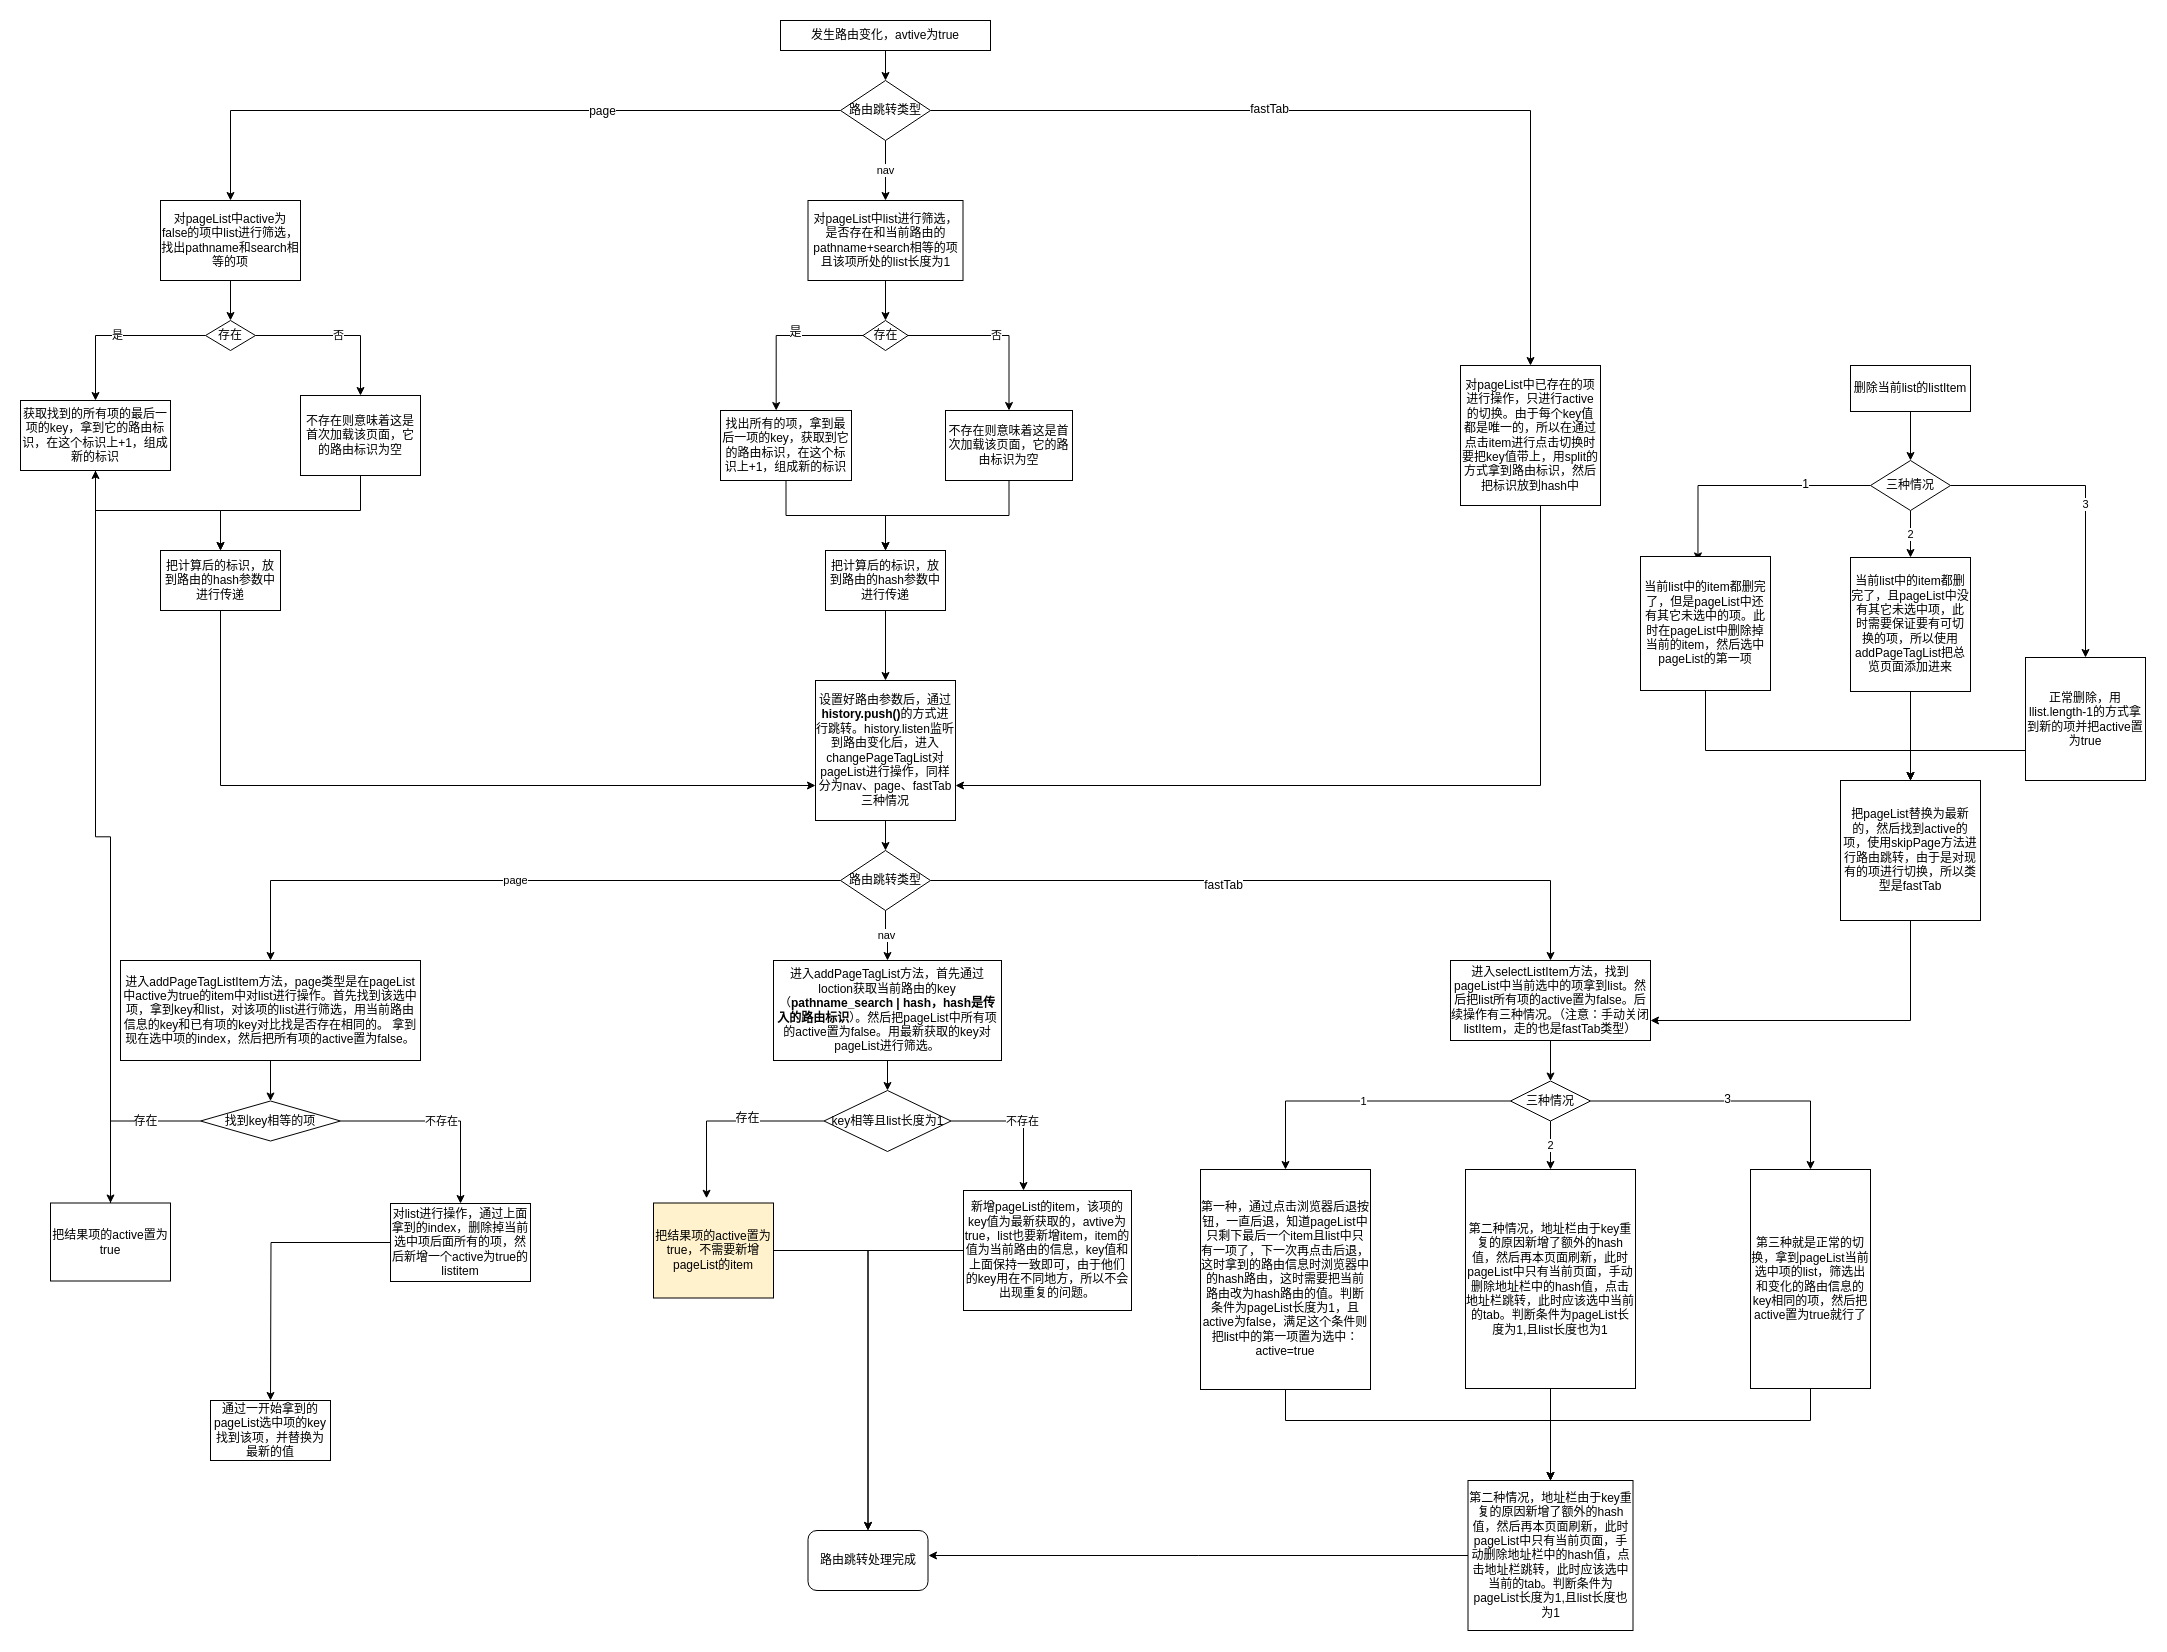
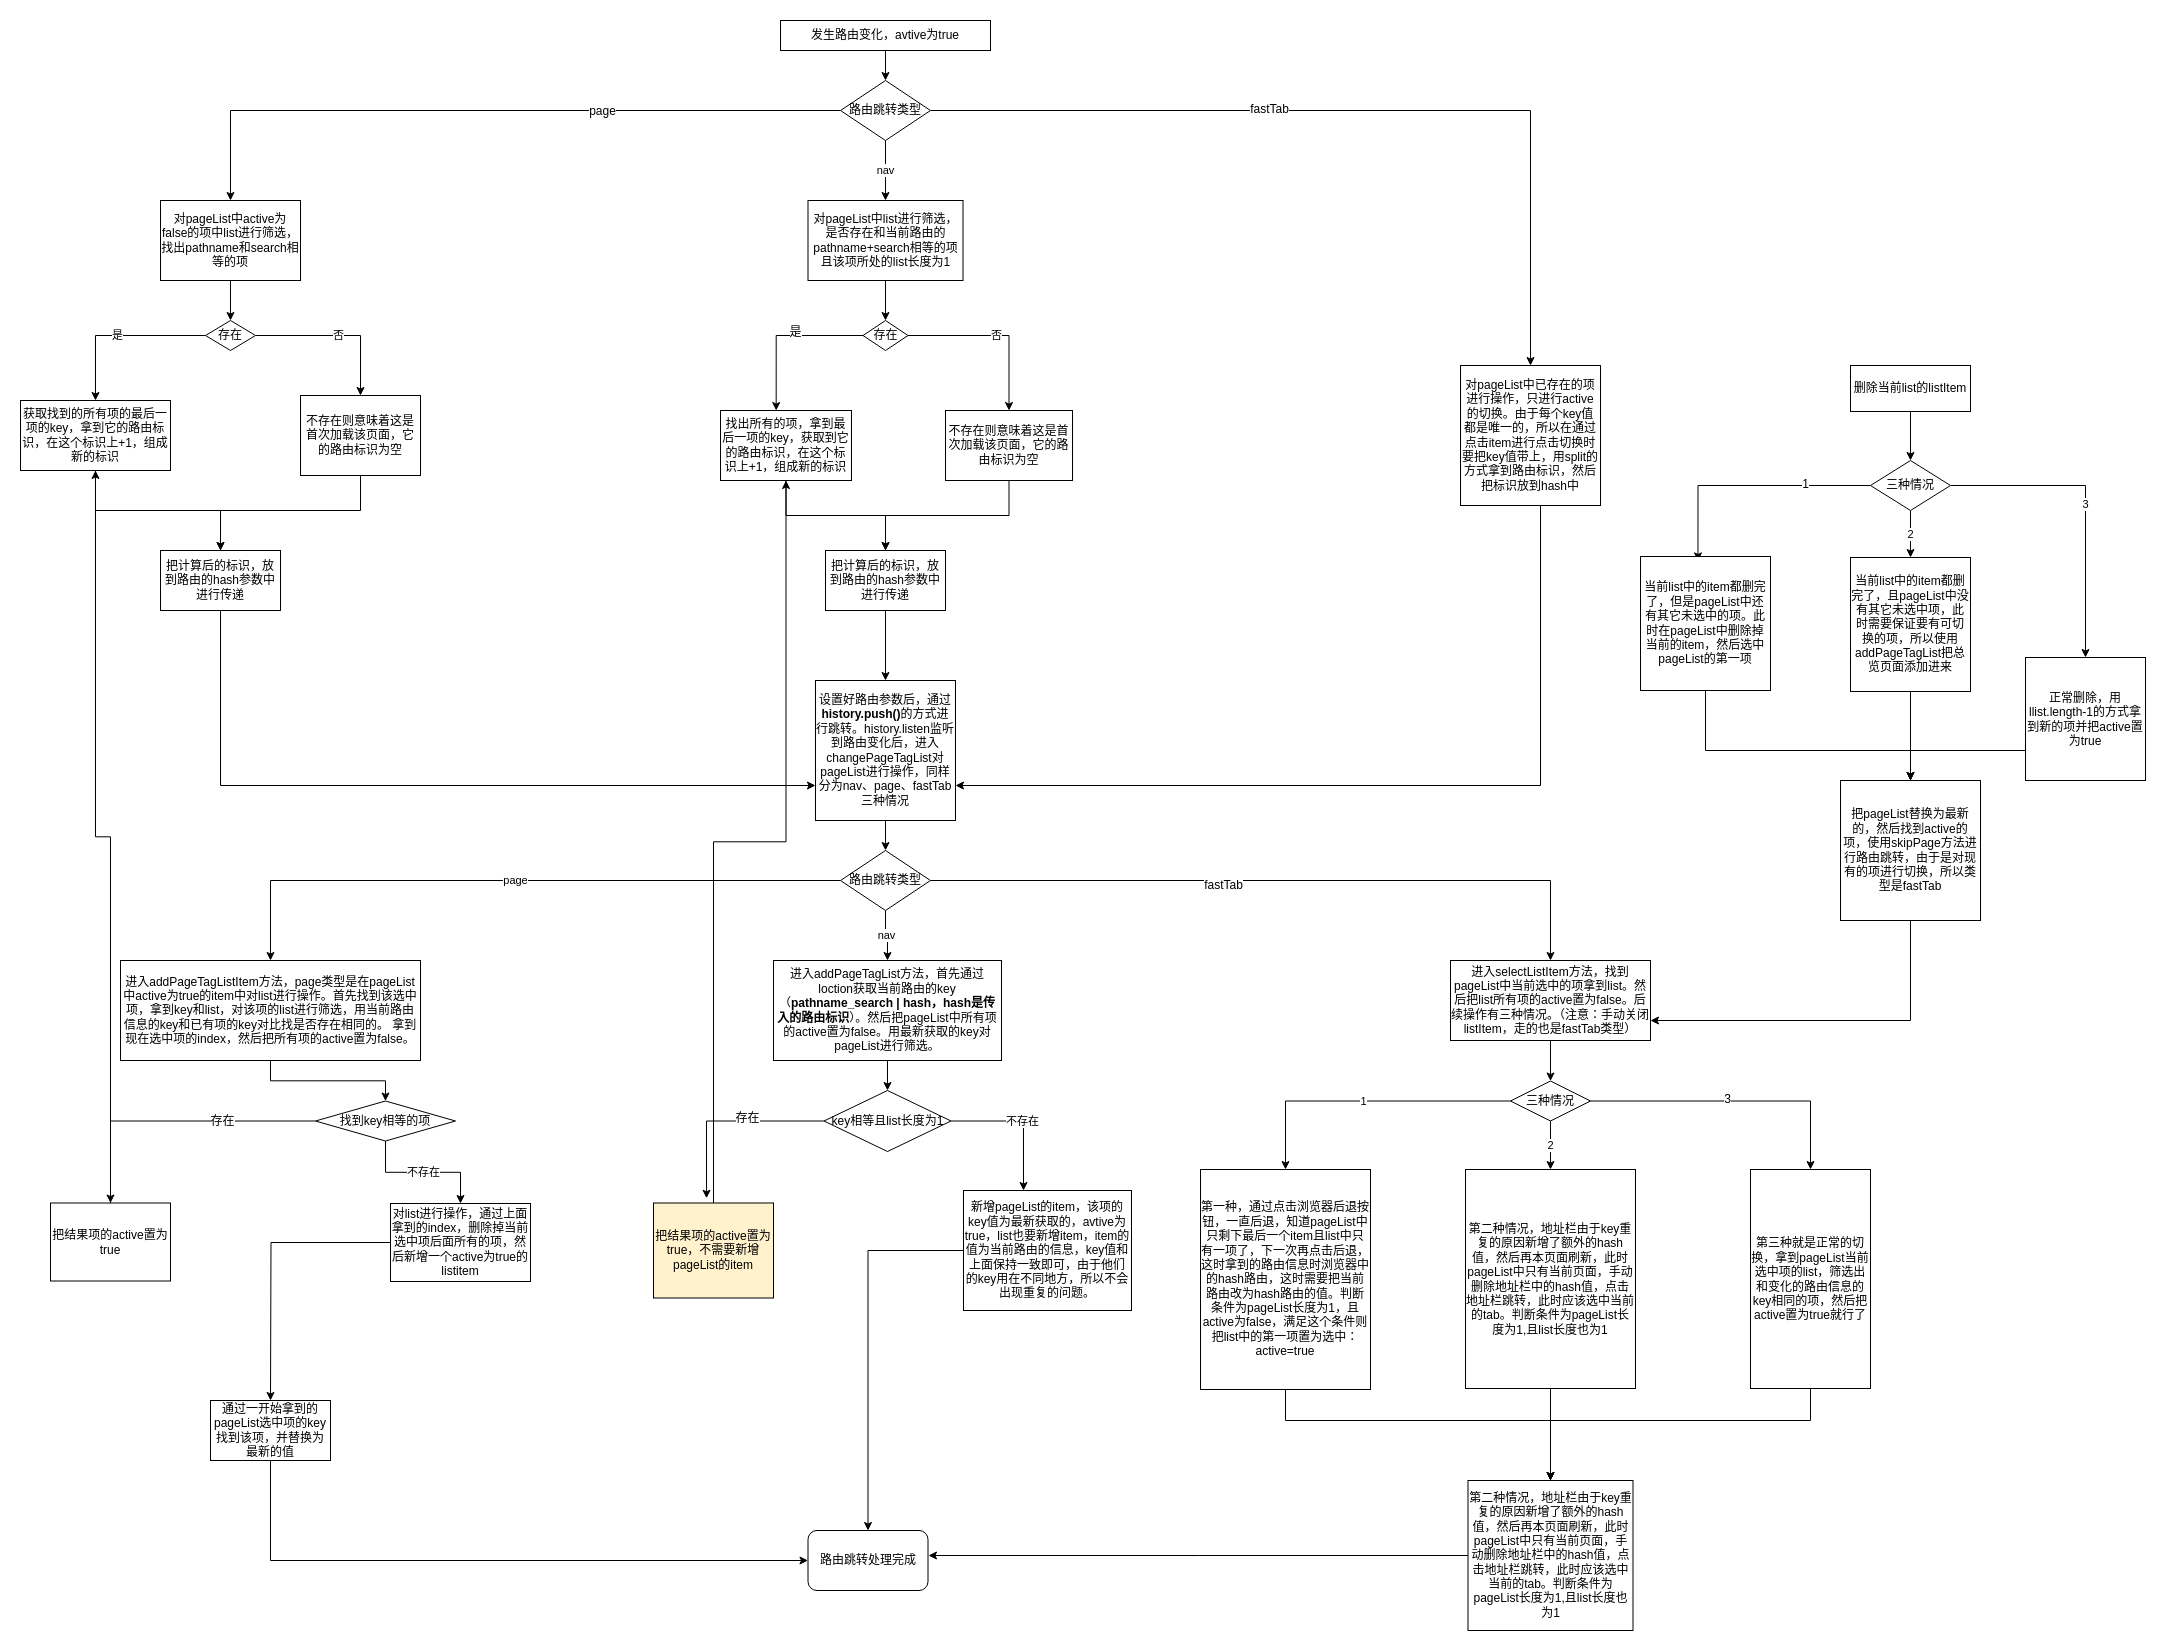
node "找到key相等的项": moved (271, 1121) -> (386, 1121)
edge "把结果项的active置为true，不需要新增pageList的item" -> "路由跳转处理完成": now "把结果项的active置为true，不需要新增pageList的item" -> "找出所有的项，拿到最后一项的key，获取到它的路由标识，在这个标识上+1，组成新的标识"
edge "通过一开始拿到的pageList选中项的key找到该项，并替换为最新的值" -> "路由跳转处理完成": added
